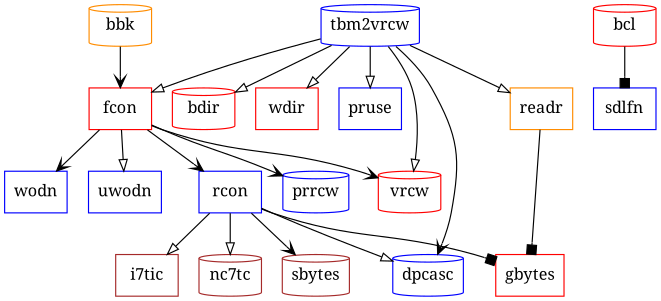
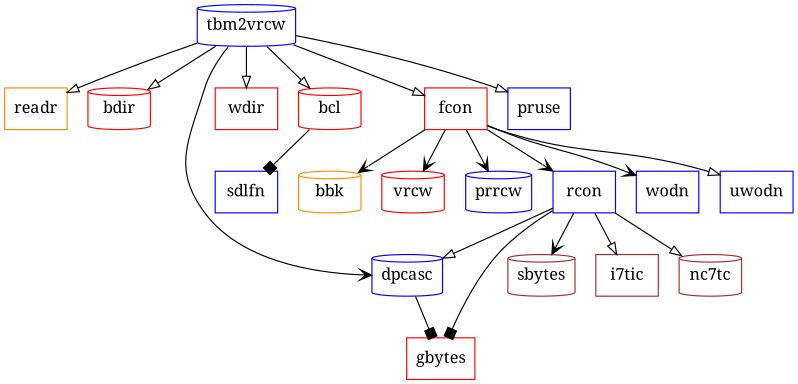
edge "bbk" -> "fcon": reversed
edge "tbm2vrcw" -> "vrcw": now "tbm2vrcw" -> "bcl"
edge "readr" -> "gbytes": now "dpcasc" -> "gbytes"
